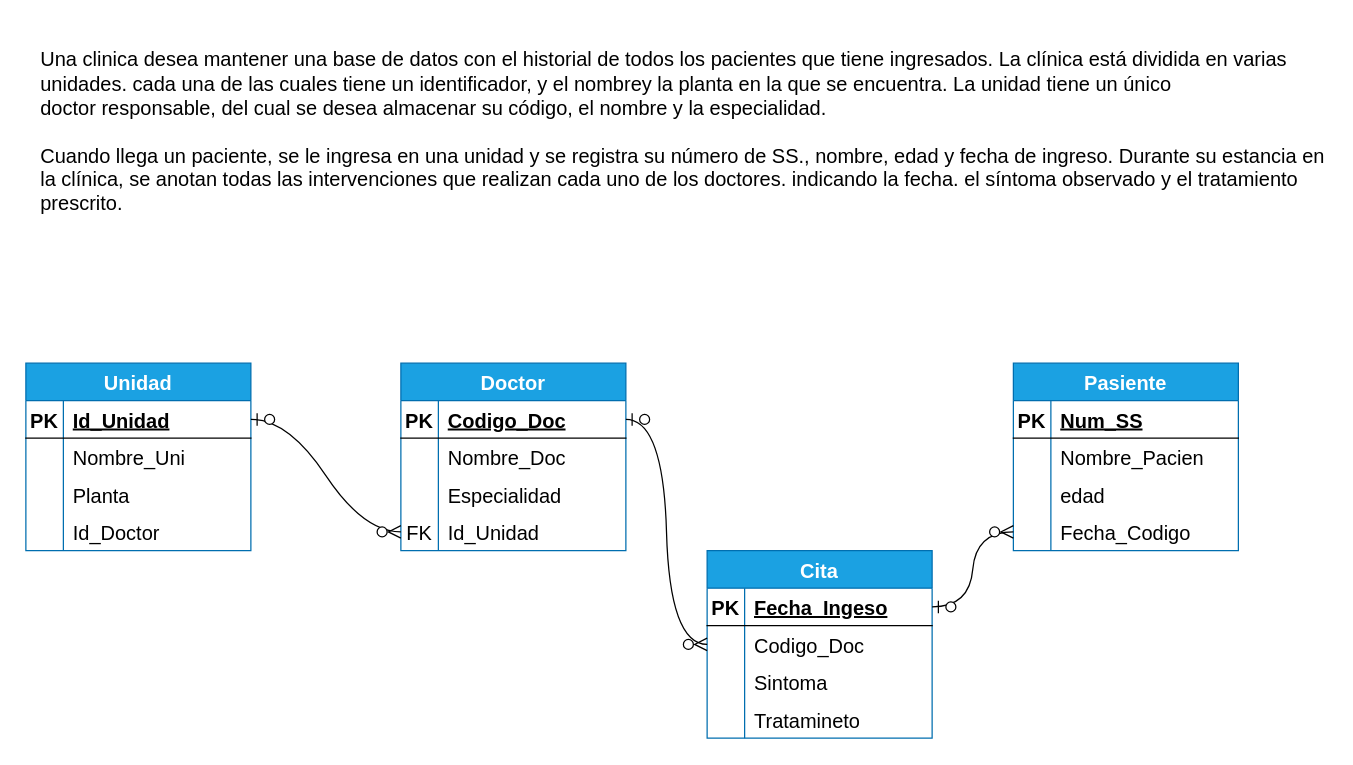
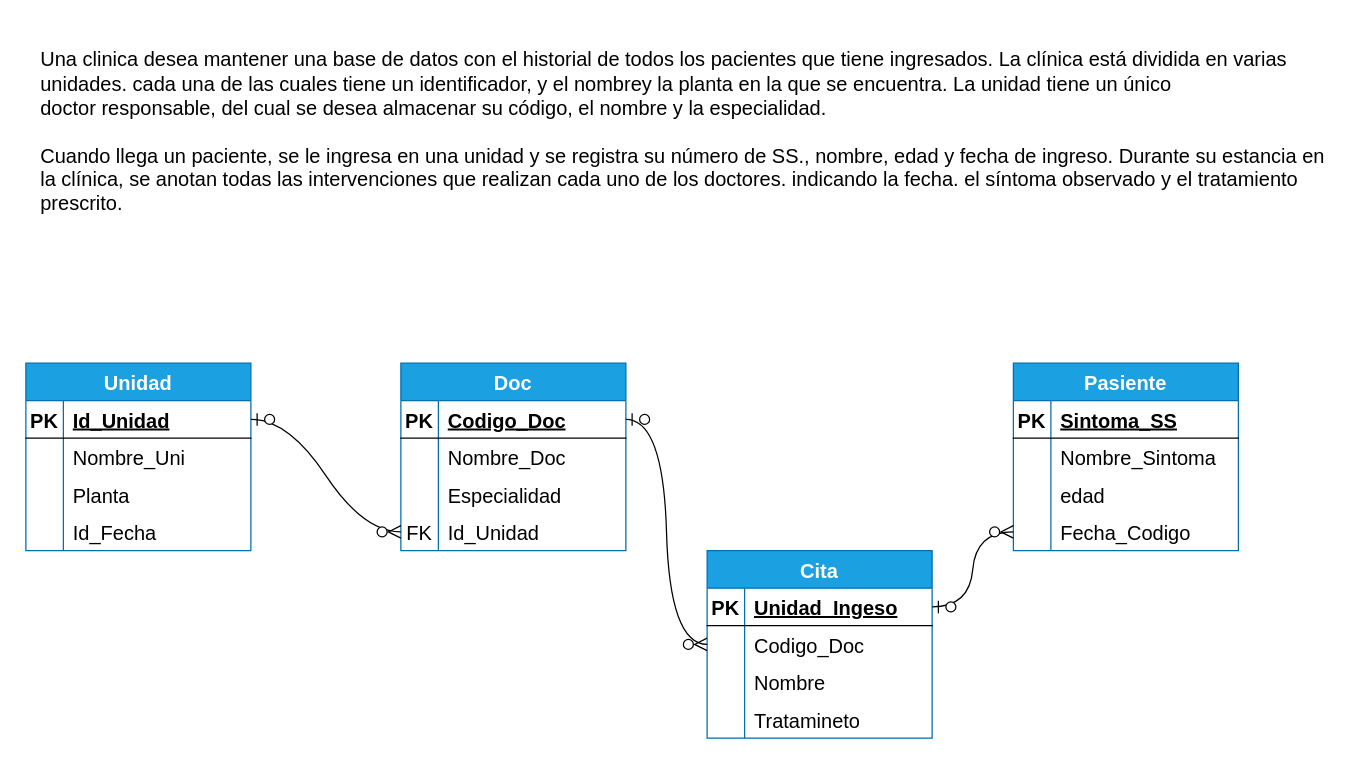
node "Doctor": label "Doctor" -> "Doc"
node "Num_SS": label "Num_SS" -> "Sintoma_SS"
node "Nombre_Pacien": label "Nombre_Pacien" -> "Nombre_Sintoma"
node "Id_Doctor": label "Id_Doctor" -> "Id_Fecha"
node "Fecha_Ingeso": label "Fecha_Ingeso" -> "Unidad_Ingeso"
node "Sintoma": label "Sintoma" -> "Nombre"
